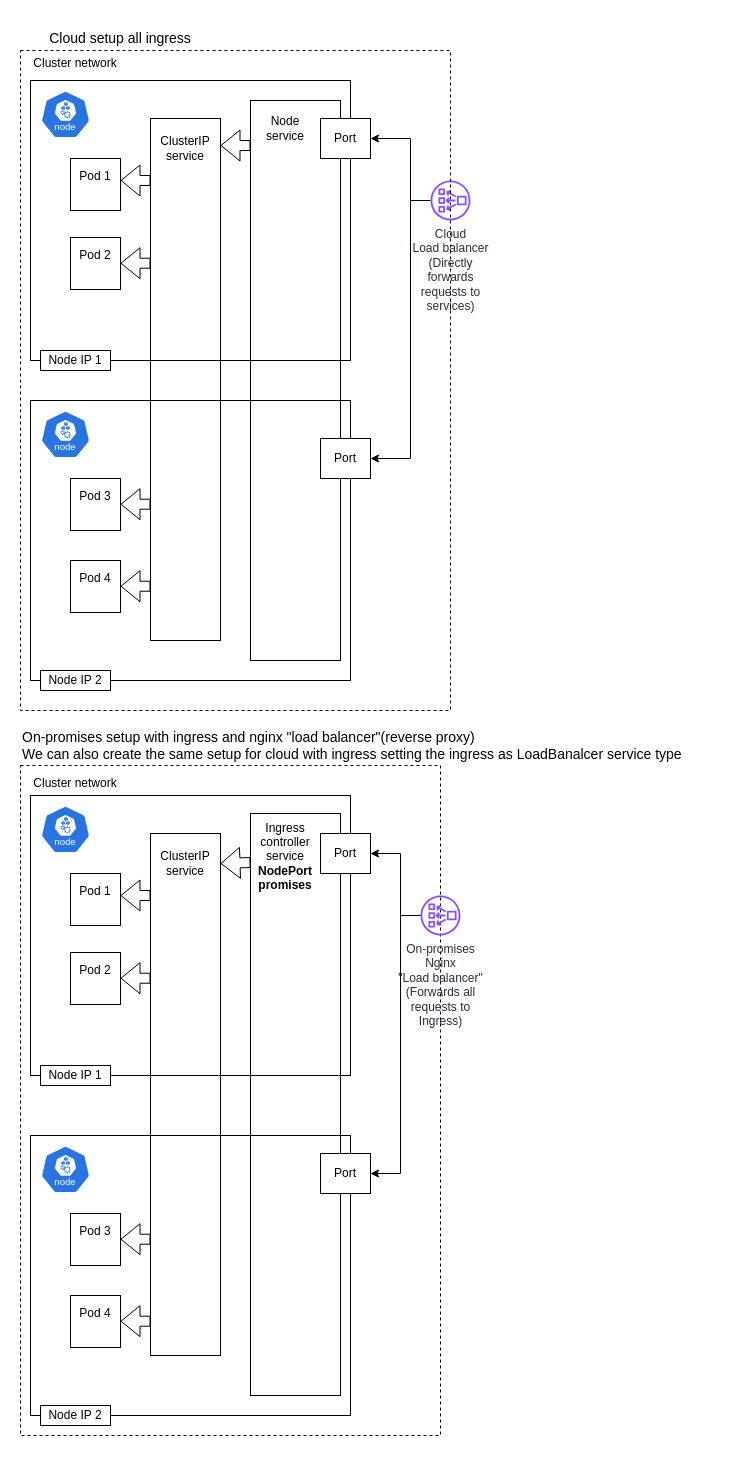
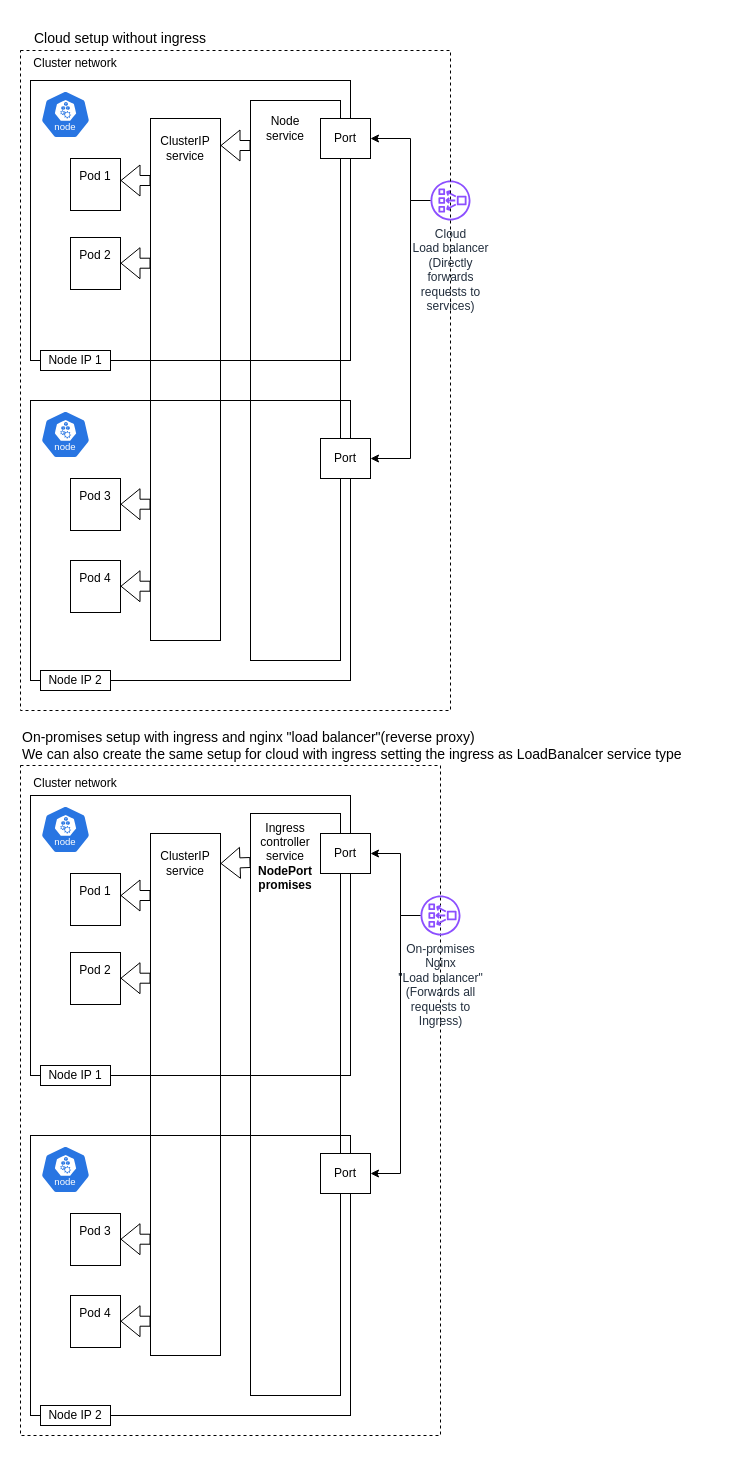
node "Cloud setup all ingress": label "Cloud setup all ingress" -> "Cloud setup without ingress"
